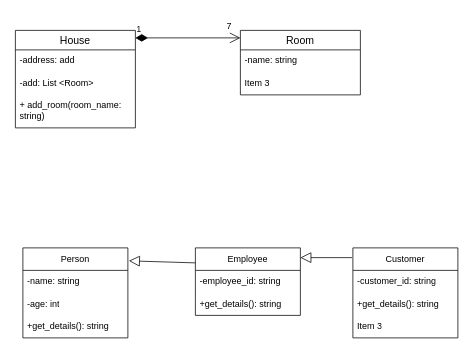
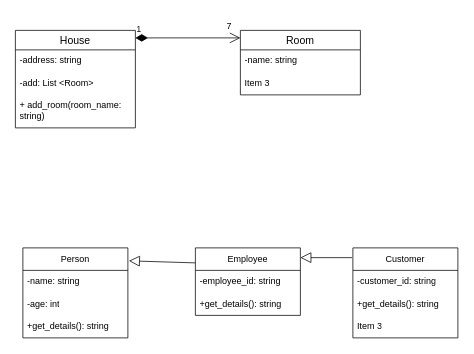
node "-address: add": label "-address: add" -> "-address: string"
